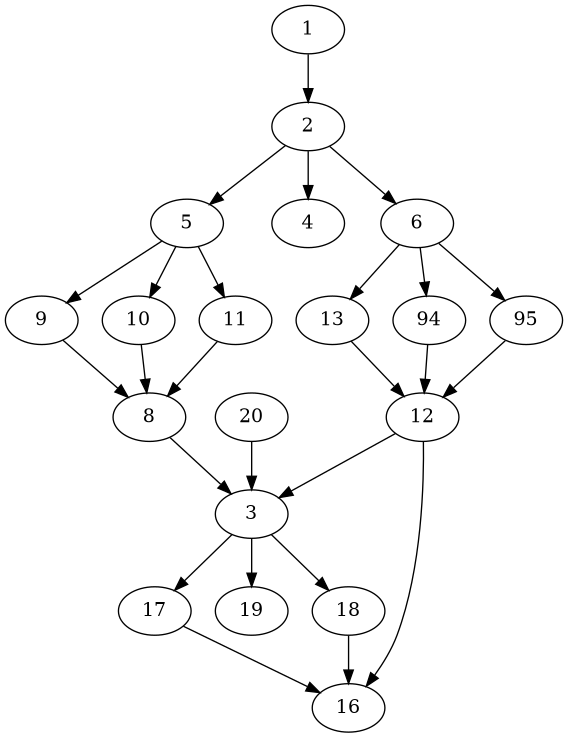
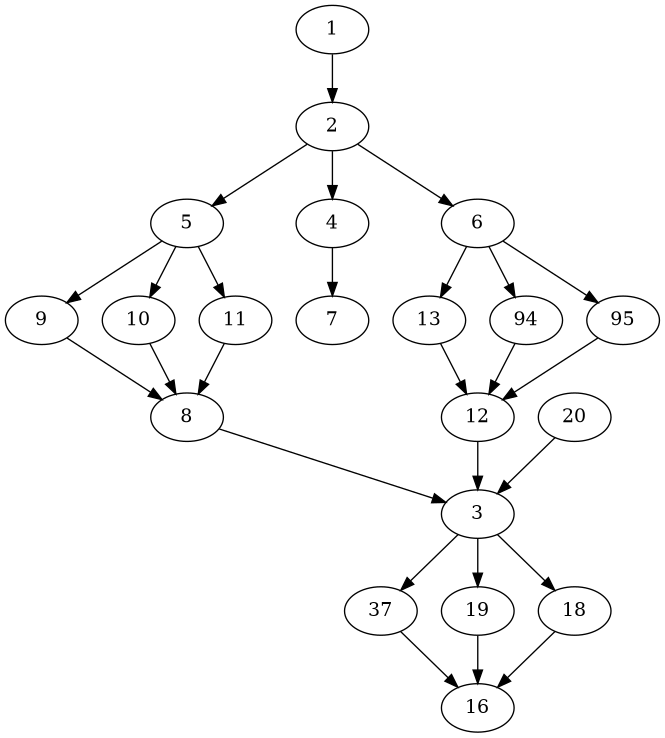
node "7": added
edge "12" -> "16": now "19" -> "16"
node "17": label "17" -> "37"
